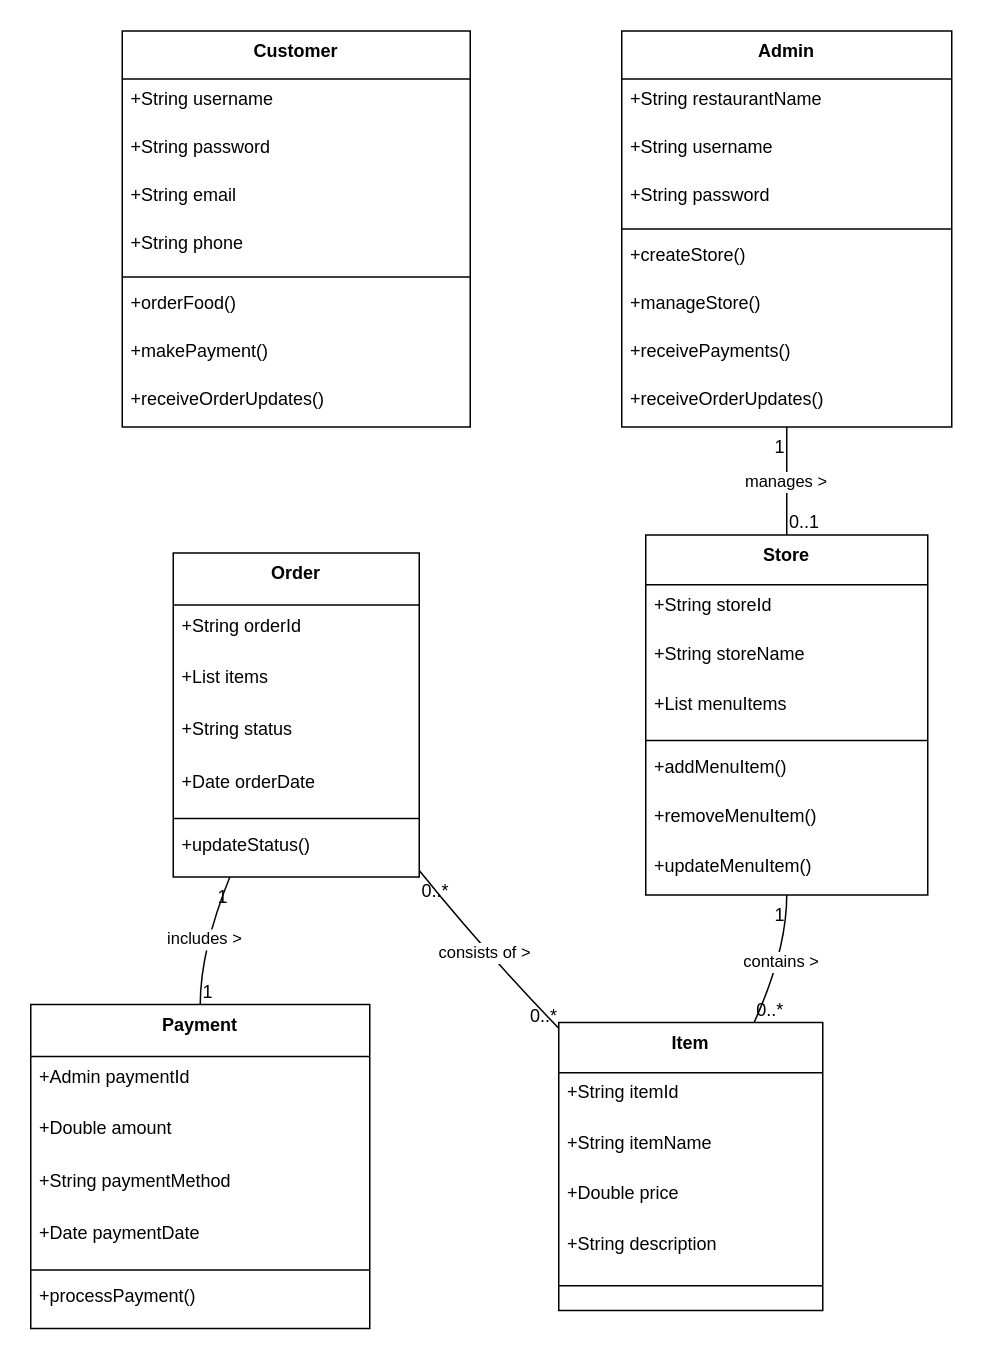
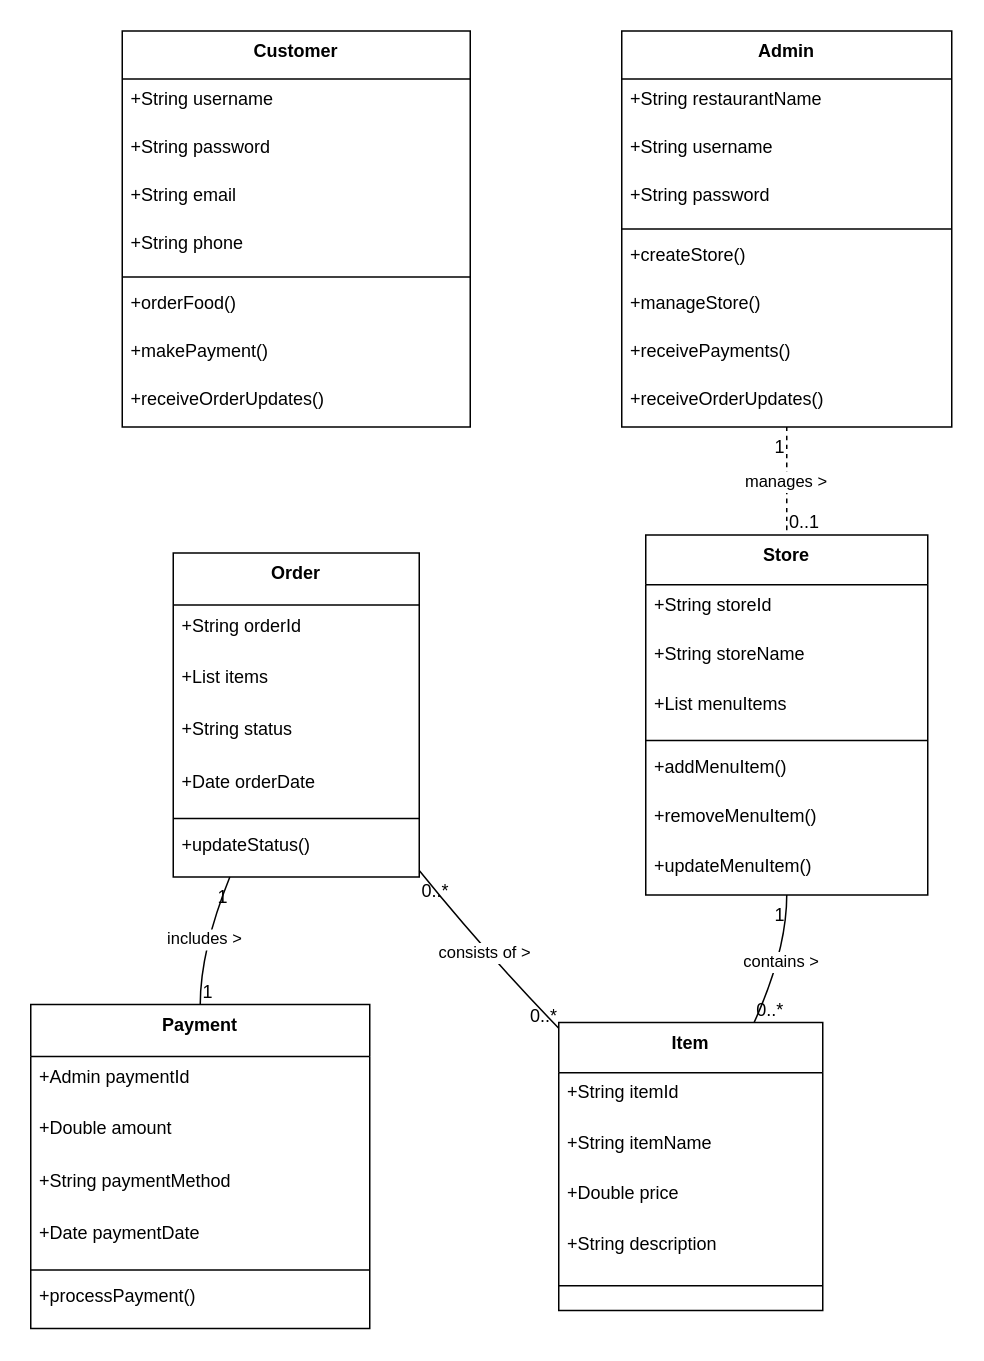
edge "Admin" -- "Store": style solid -> dashed
